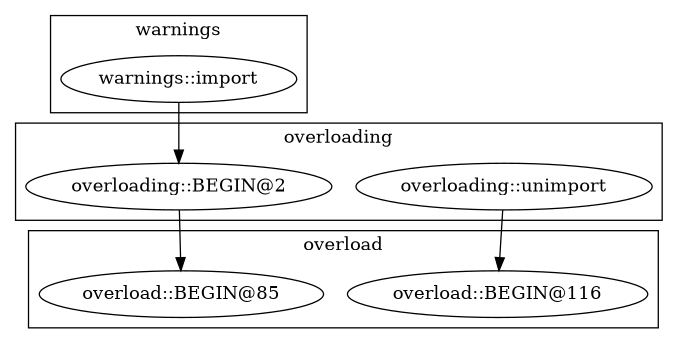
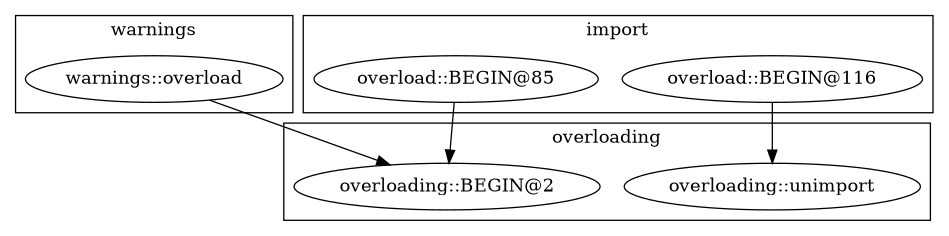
node "warnings::import": label "warnings::import" -> "warnings::overload"
edge "overloading::BEGIN@2" -> "overload::BEGIN@85": reversed
edge "overloading::unimport" -> "overload::BEGIN@116": reversed
cluster "overload": label "overload" -> "import"
